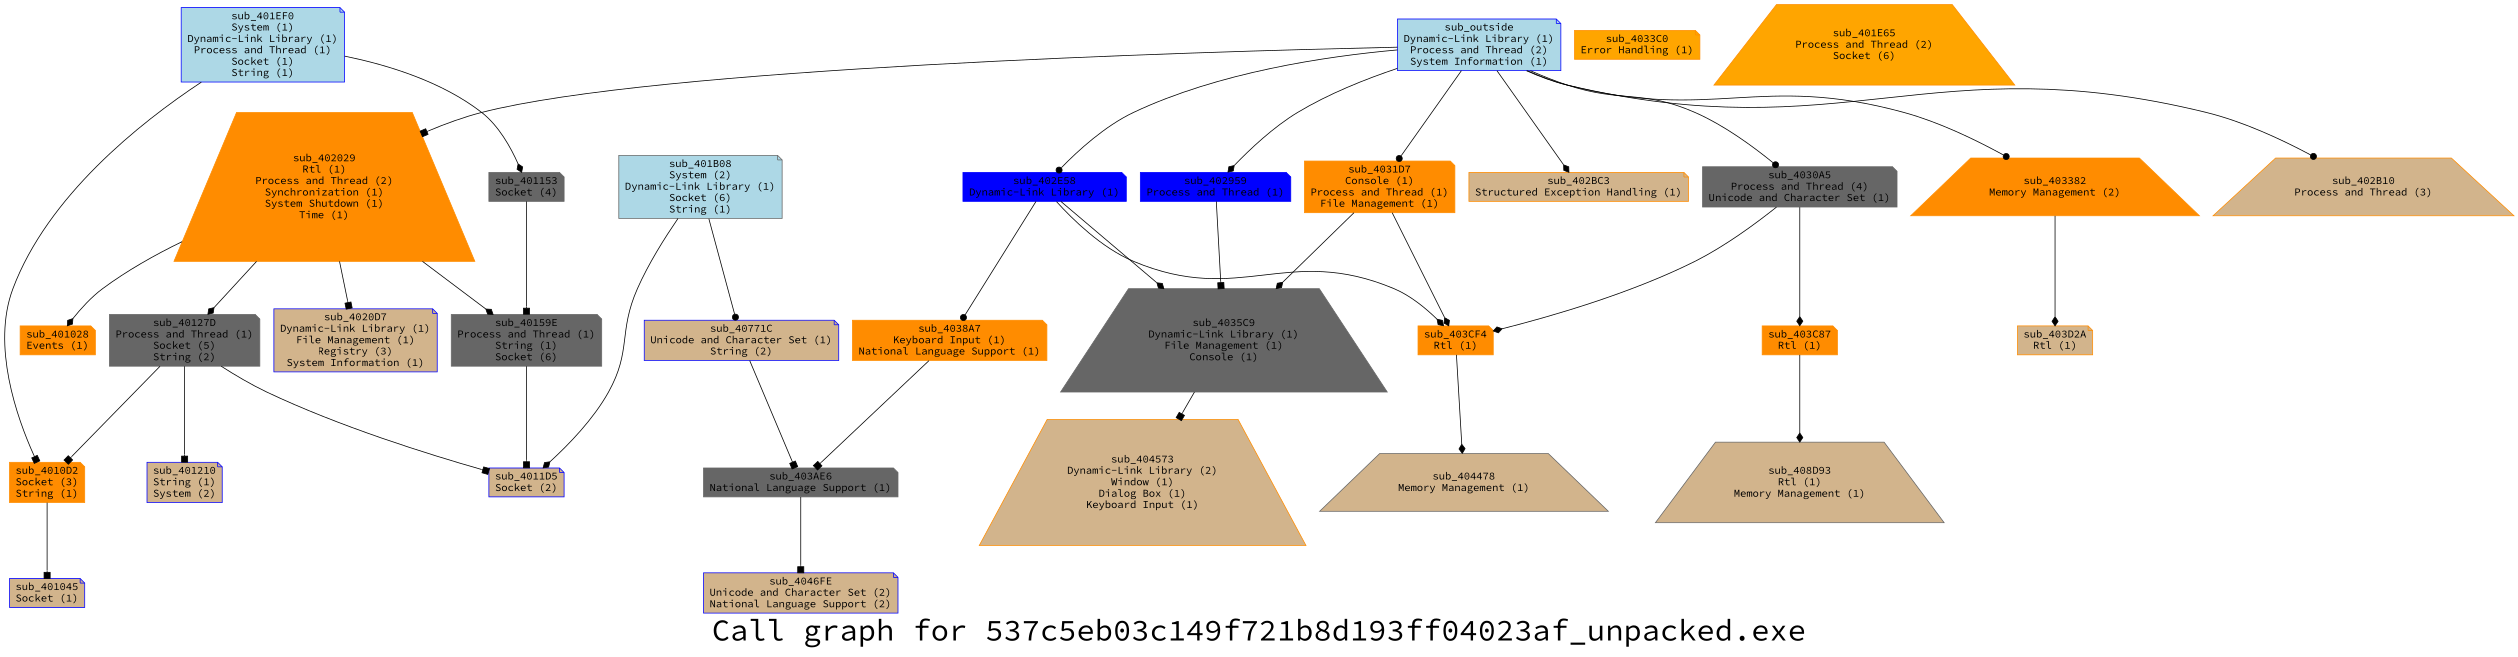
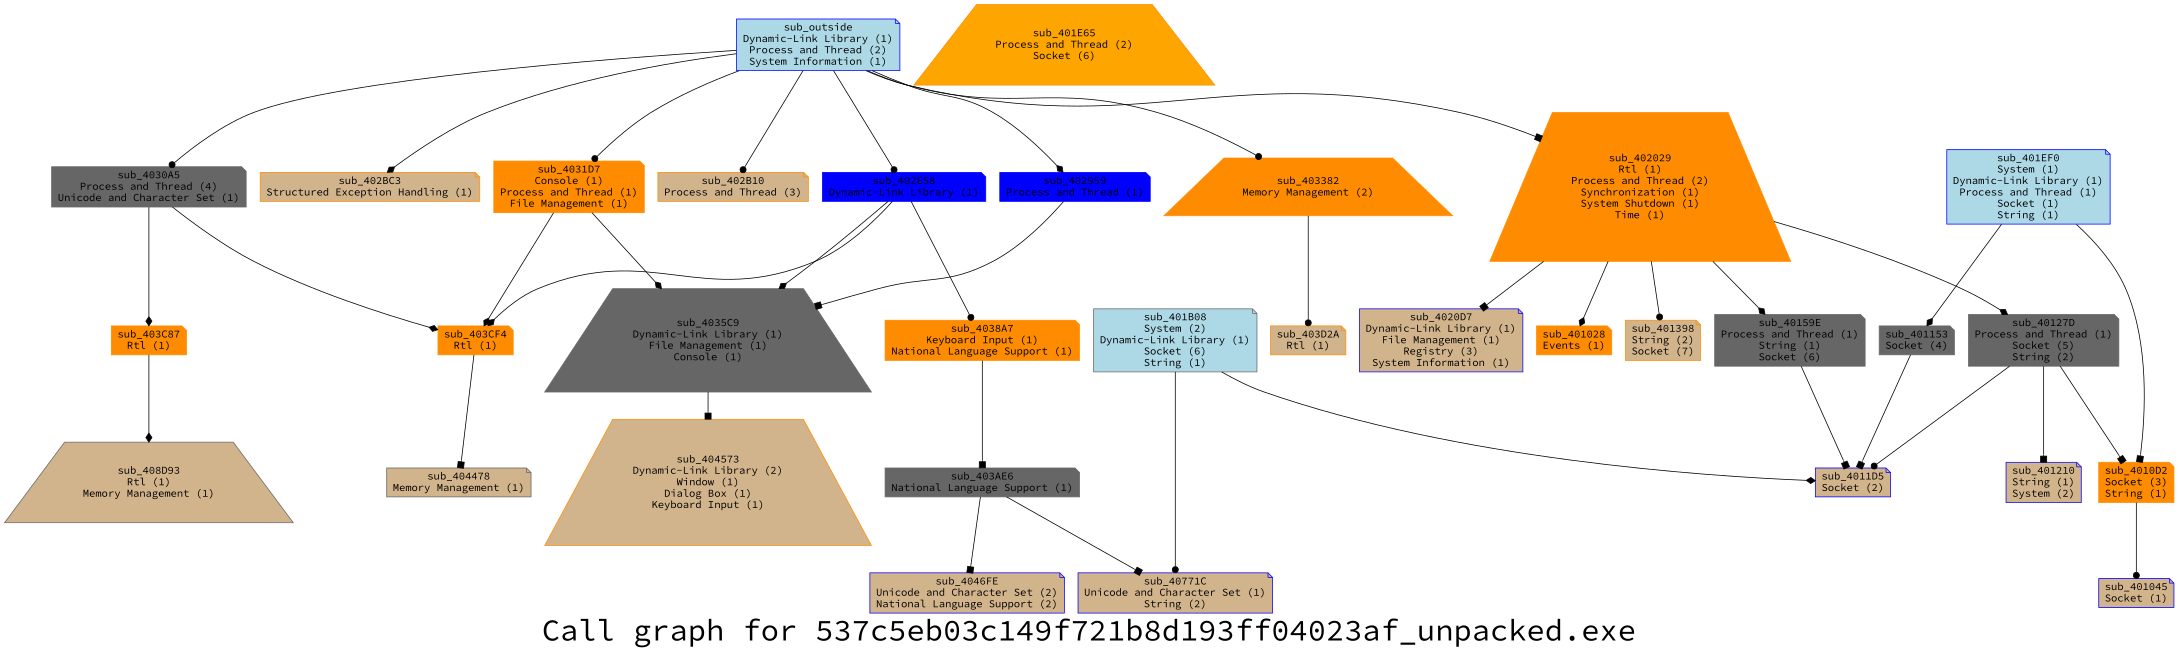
node "sub_4033C0 Error Handling (1)": removed
node "sub_402B10 Process and Thread (3)": shape trapezium -> note
edge "sub_401153 Socket (4)" -> "sub_40159E Process and Thread (1) String (1) Socket (6)": now "sub_401153 Socket (4)" -> "sub_4011D5 Socket (2)"
edge "sub_403382 Memory Management (2)" -> "sub_403D2A Rtl (1)": arrowhead diamond -> dot
node "sub_401398 String (2) Socket (7)": added
edge "sub_403CF4 Rtl (1)" -> "sub_404478 Memory Management (1)": arrowhead diamond -> box
edge "sub_40771C Unicode and Character Set (1) String (2)" -> "sub_403AE6 National Language Support (1)": reversed
edge "sub_40127D Process and Thread (1) Socket (5) String (2)" -> "sub_4011D5 Socket (2)": arrowhead box -> dot
node "sub_404478 Memory Management (1)": shape trapezium -> note
edge "sub_4010D2 Socket (3) String (1)" -> "sub_401045 Socket (1)": arrowhead box -> dot
